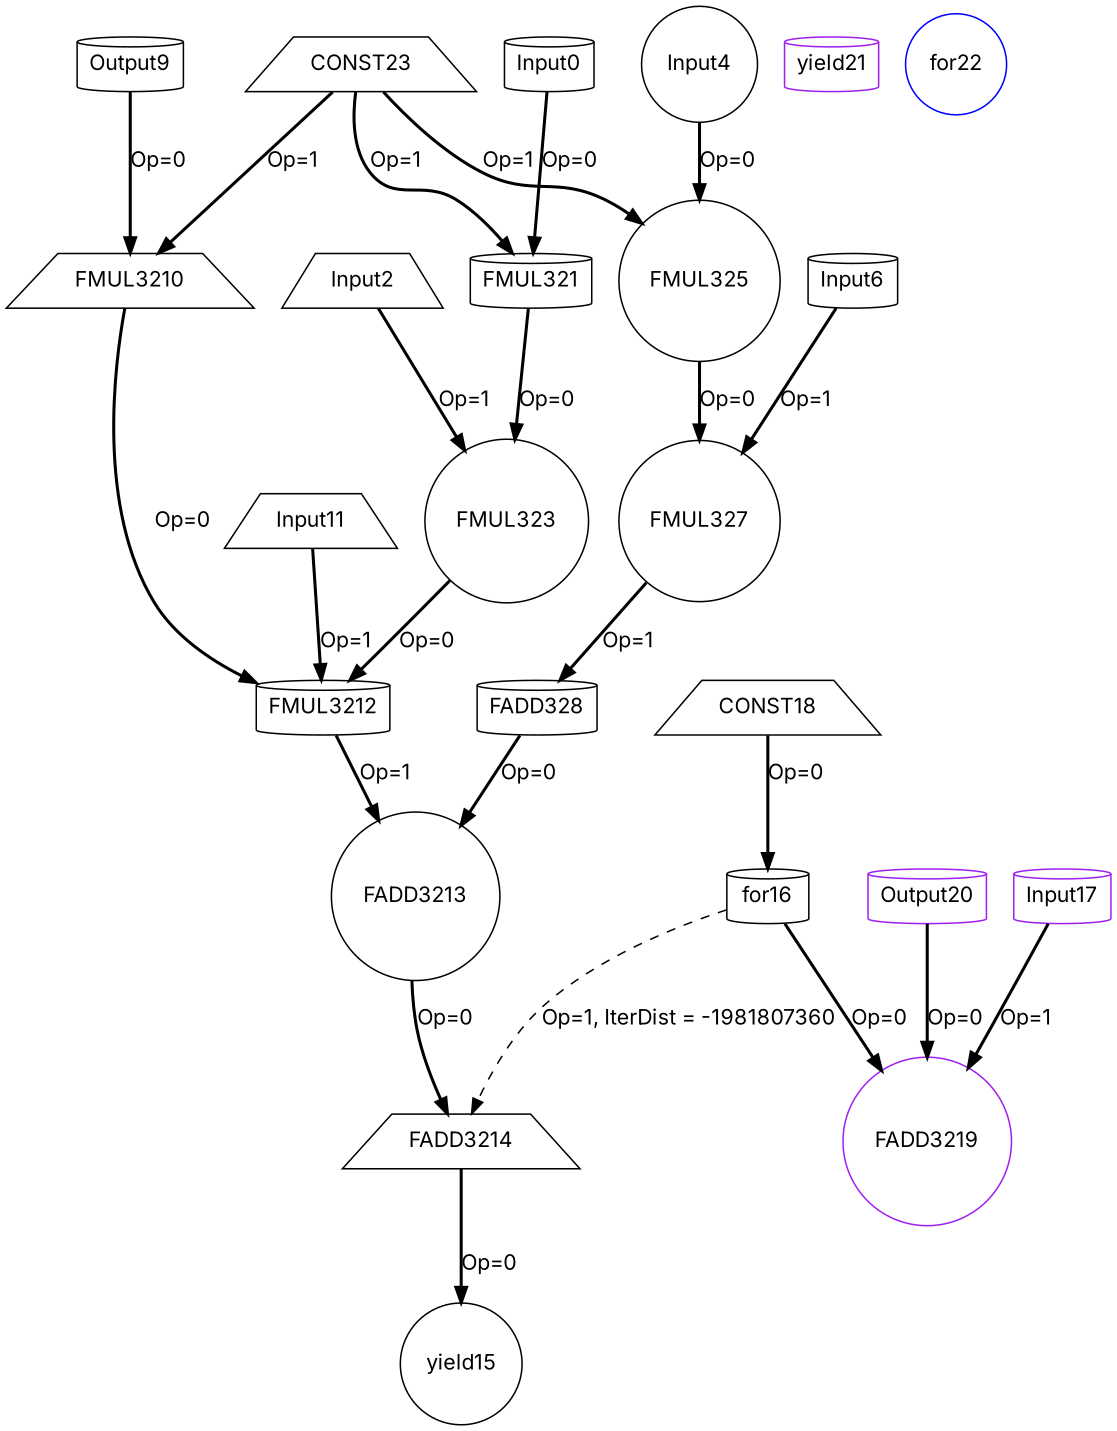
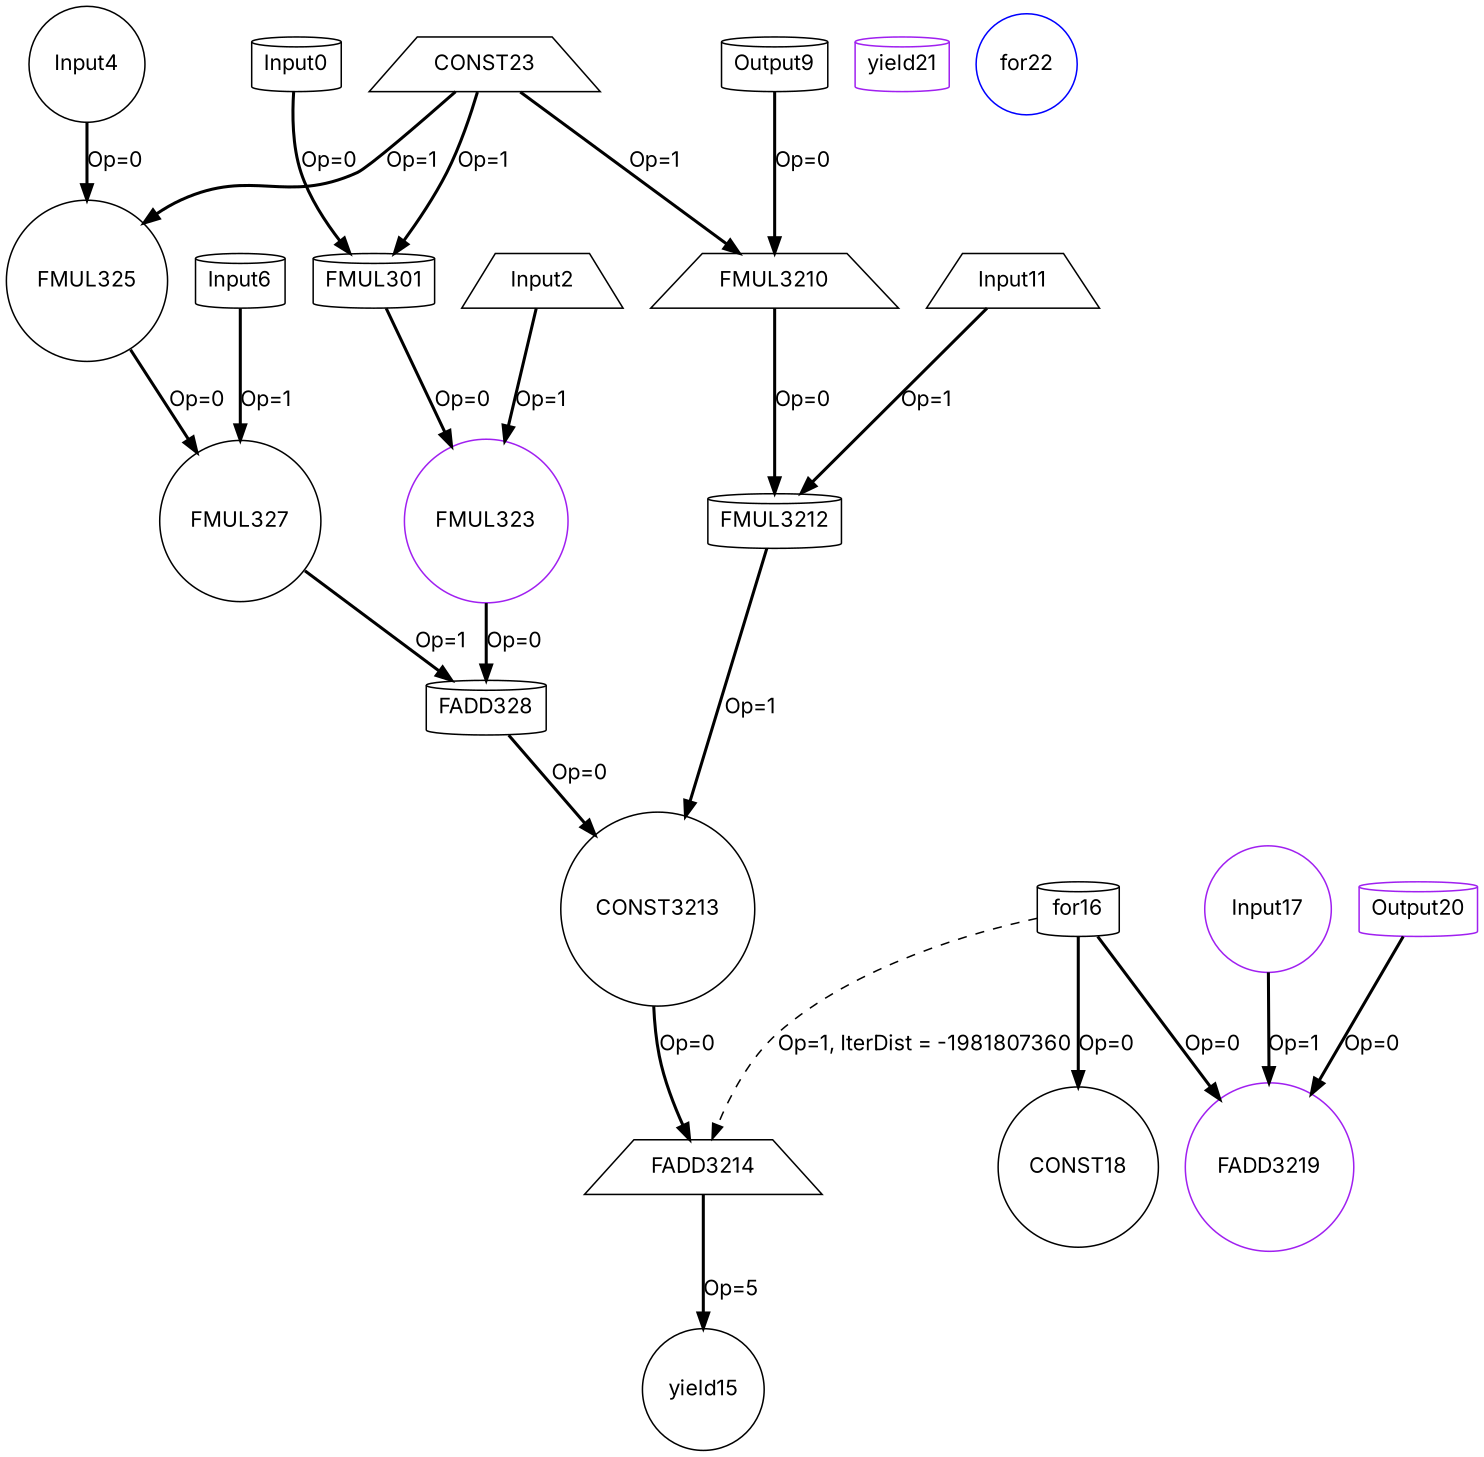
node "FMUL321": label "FMUL321" -> "FMUL301"
node "FMUL323": color black -> purple
edge "FMUL323" -> "FMUL3212": now "FMUL323" -> "FADD328"
node "CONST18": shape trapezium -> circle
edge "CONST18" -> "for16": reversed
node "FADD3213": label "FADD3213" -> "CONST3213"
node "Input17": shape cylinder -> circle
edge "FADD3214" -> "yield15": label "Op=0" -> "Op=5"
